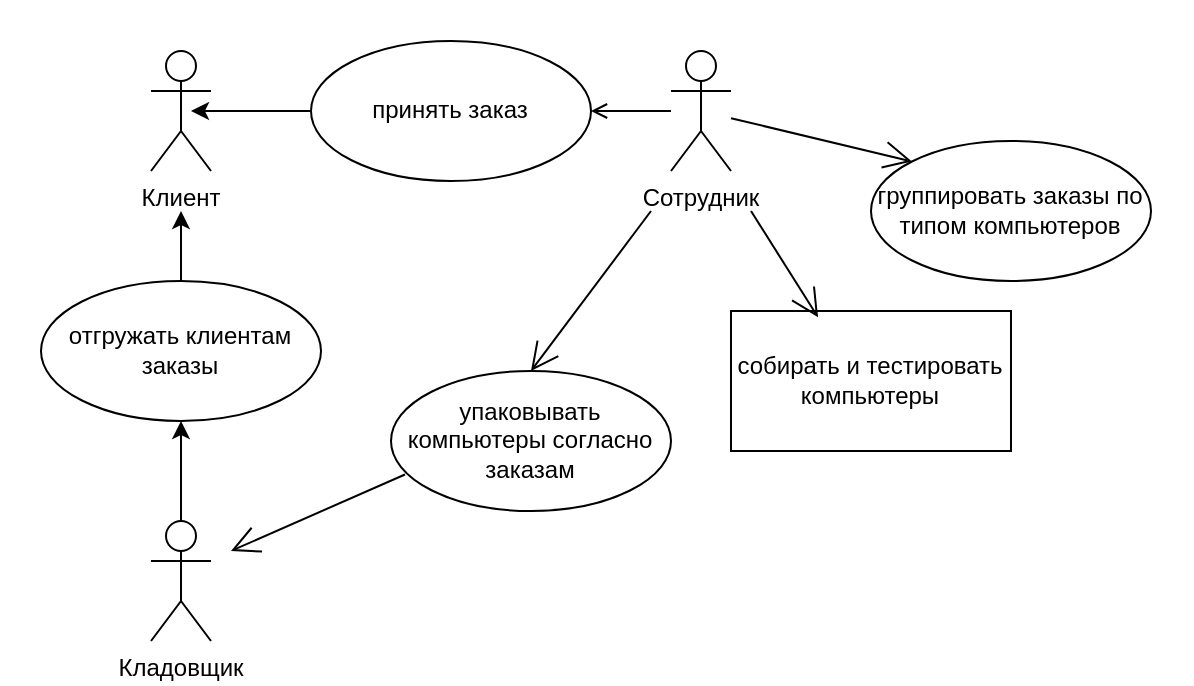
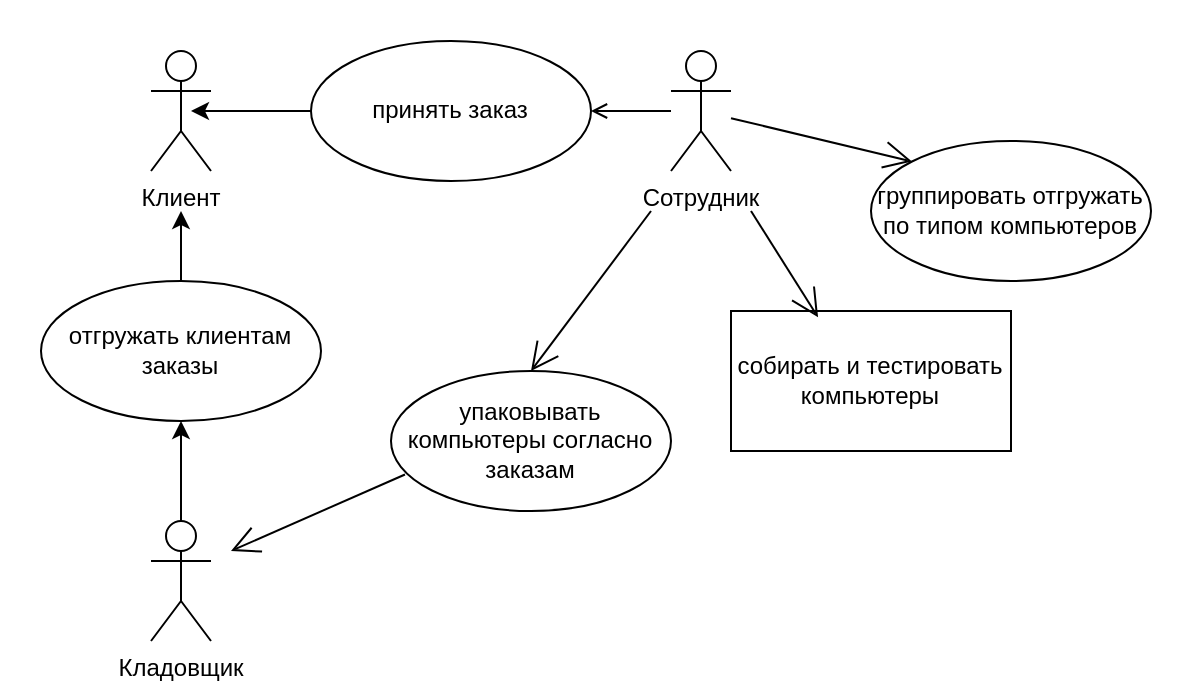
node "группировать заказы по типом компьютеров": label "группировать заказы по типом компьютеров" -> "группировать отгружать по типом компьютеров"
